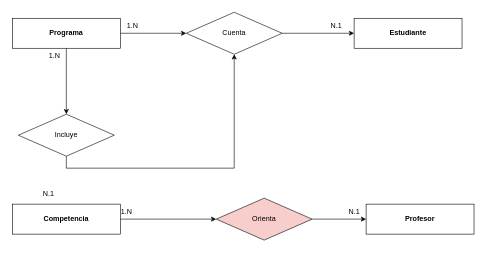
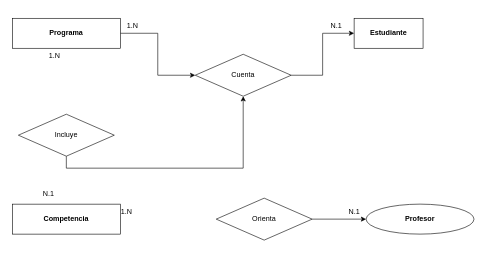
node "Cuenta": moved (234, 33) -> (243, 75)
node "Estudiante": size 108x30 -> 69x30
edge "Programa" -> "Incluye": removed
edge "Competencia" -> "Orienta": removed
node "Orienta": fillcolor #f8cecc -> #ffffff
node "Profesor": shape rectangle -> ellipse
